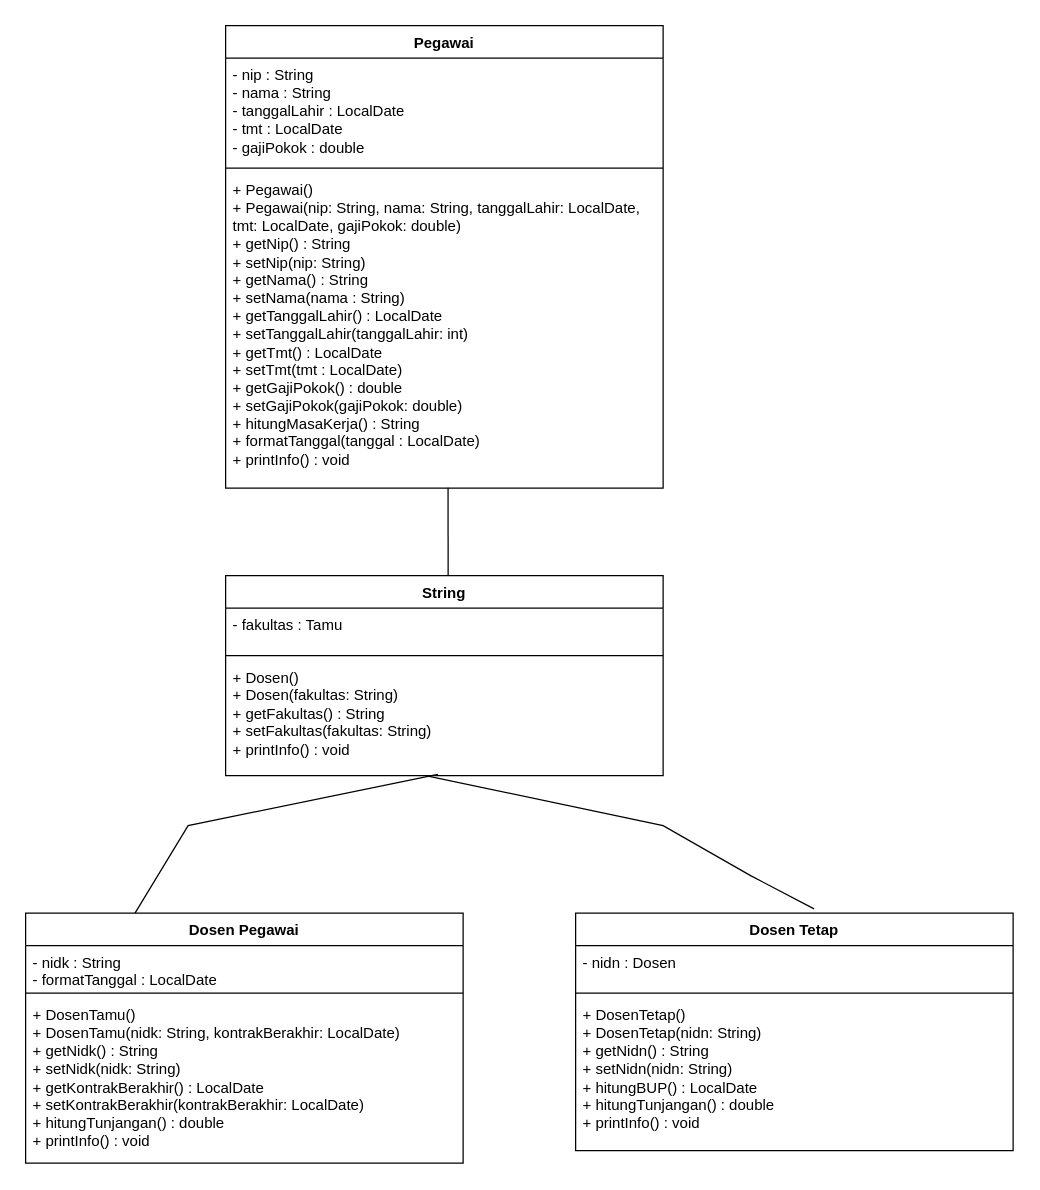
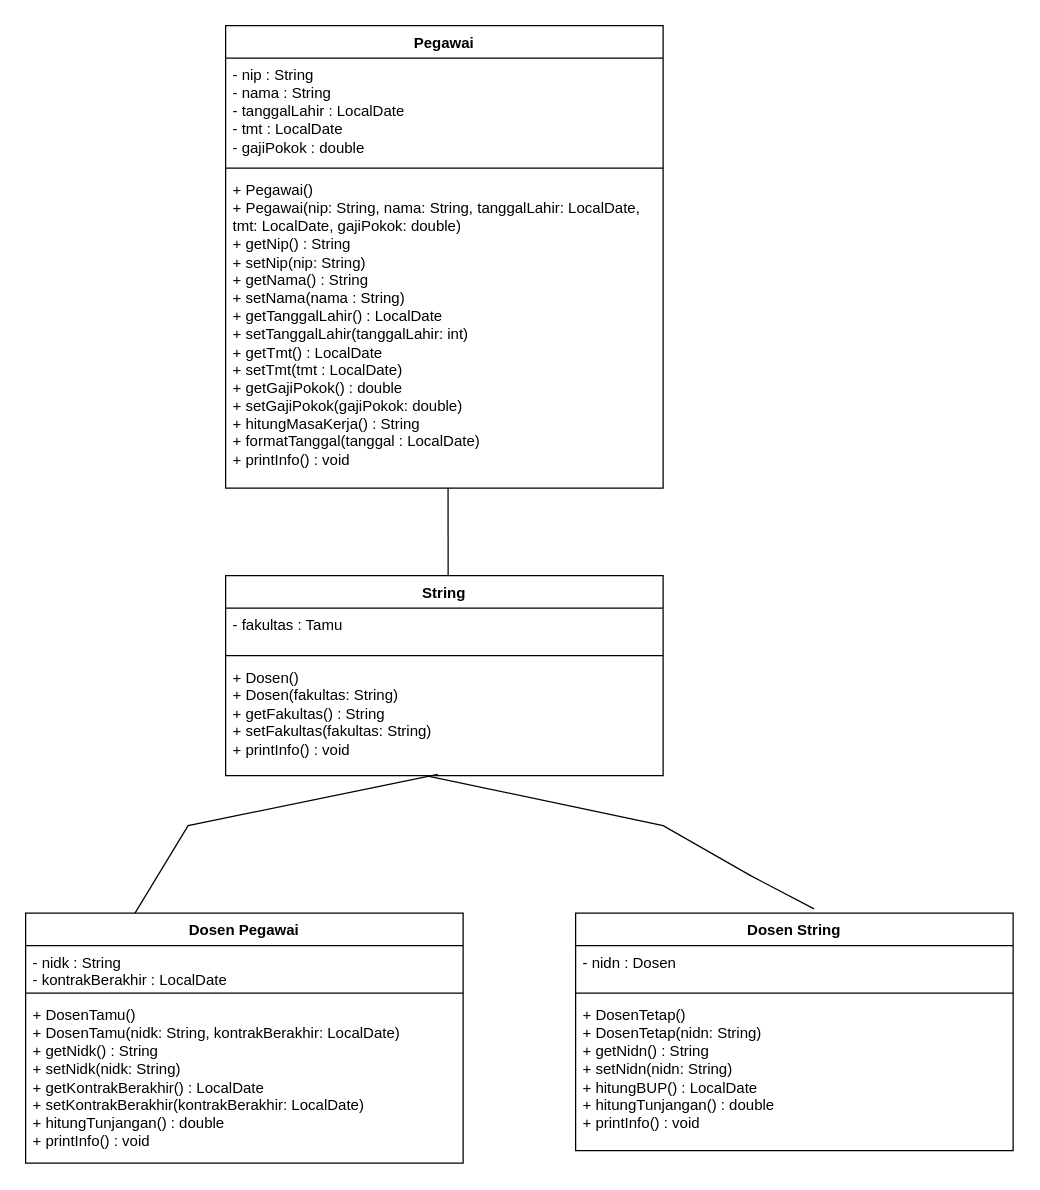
node "Dosen Tetap": label "Dosen Tetap" -> "Dosen String"
node "- nidk : String - formatTanggal : LocalDate": label "- nidk : String - formatTanggal : LocalDate" -> "- nidk : String - kontrakBerakhir : LocalDate"
